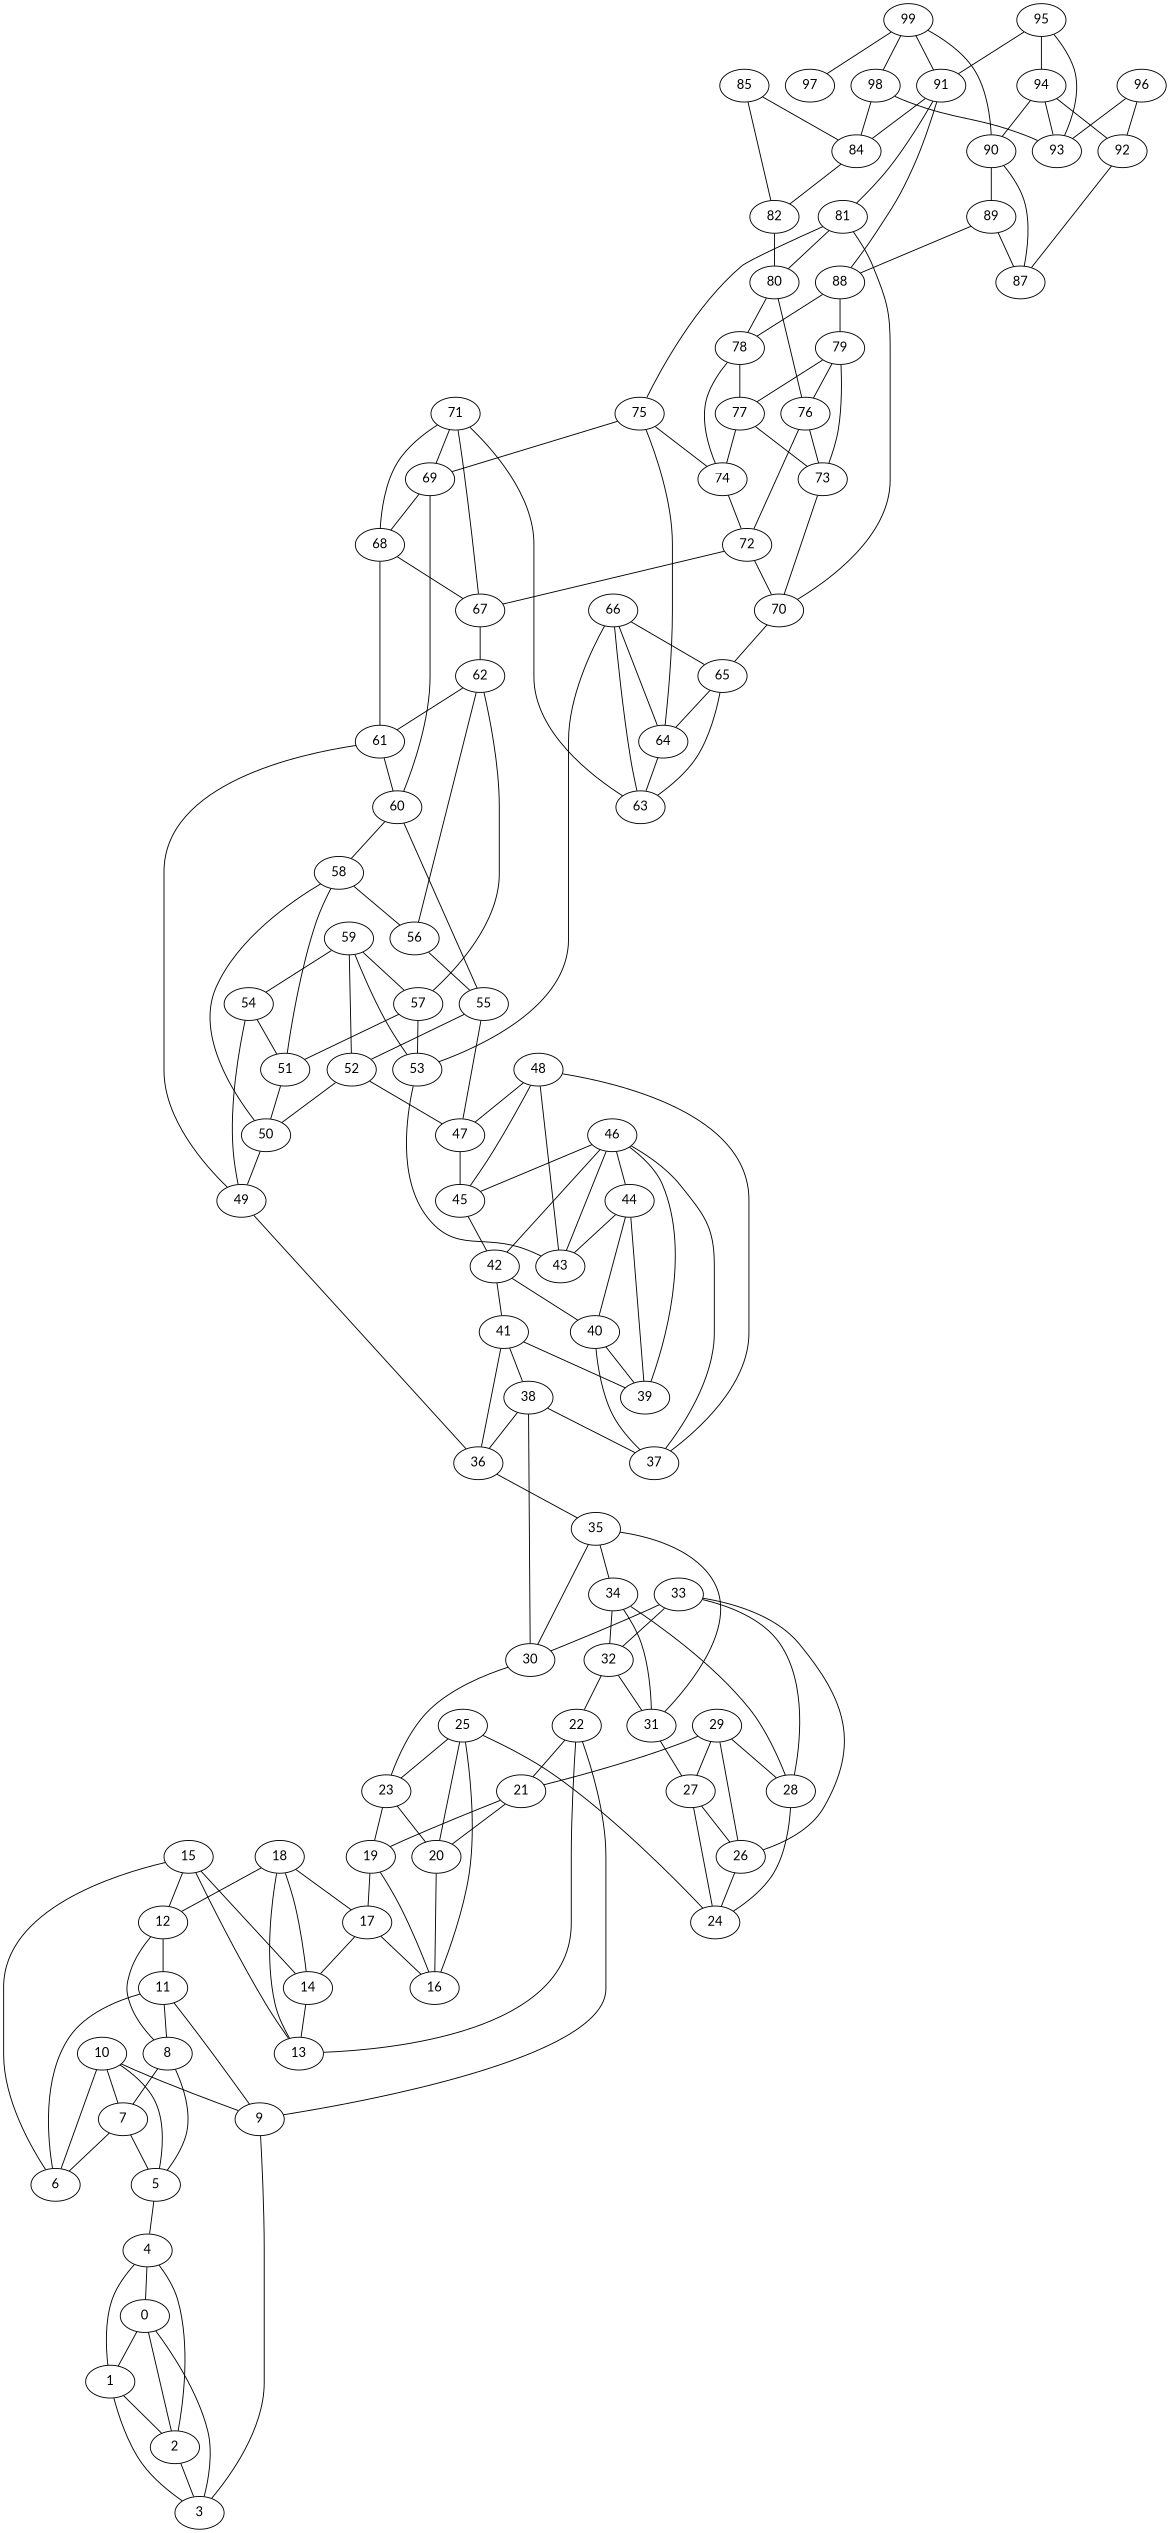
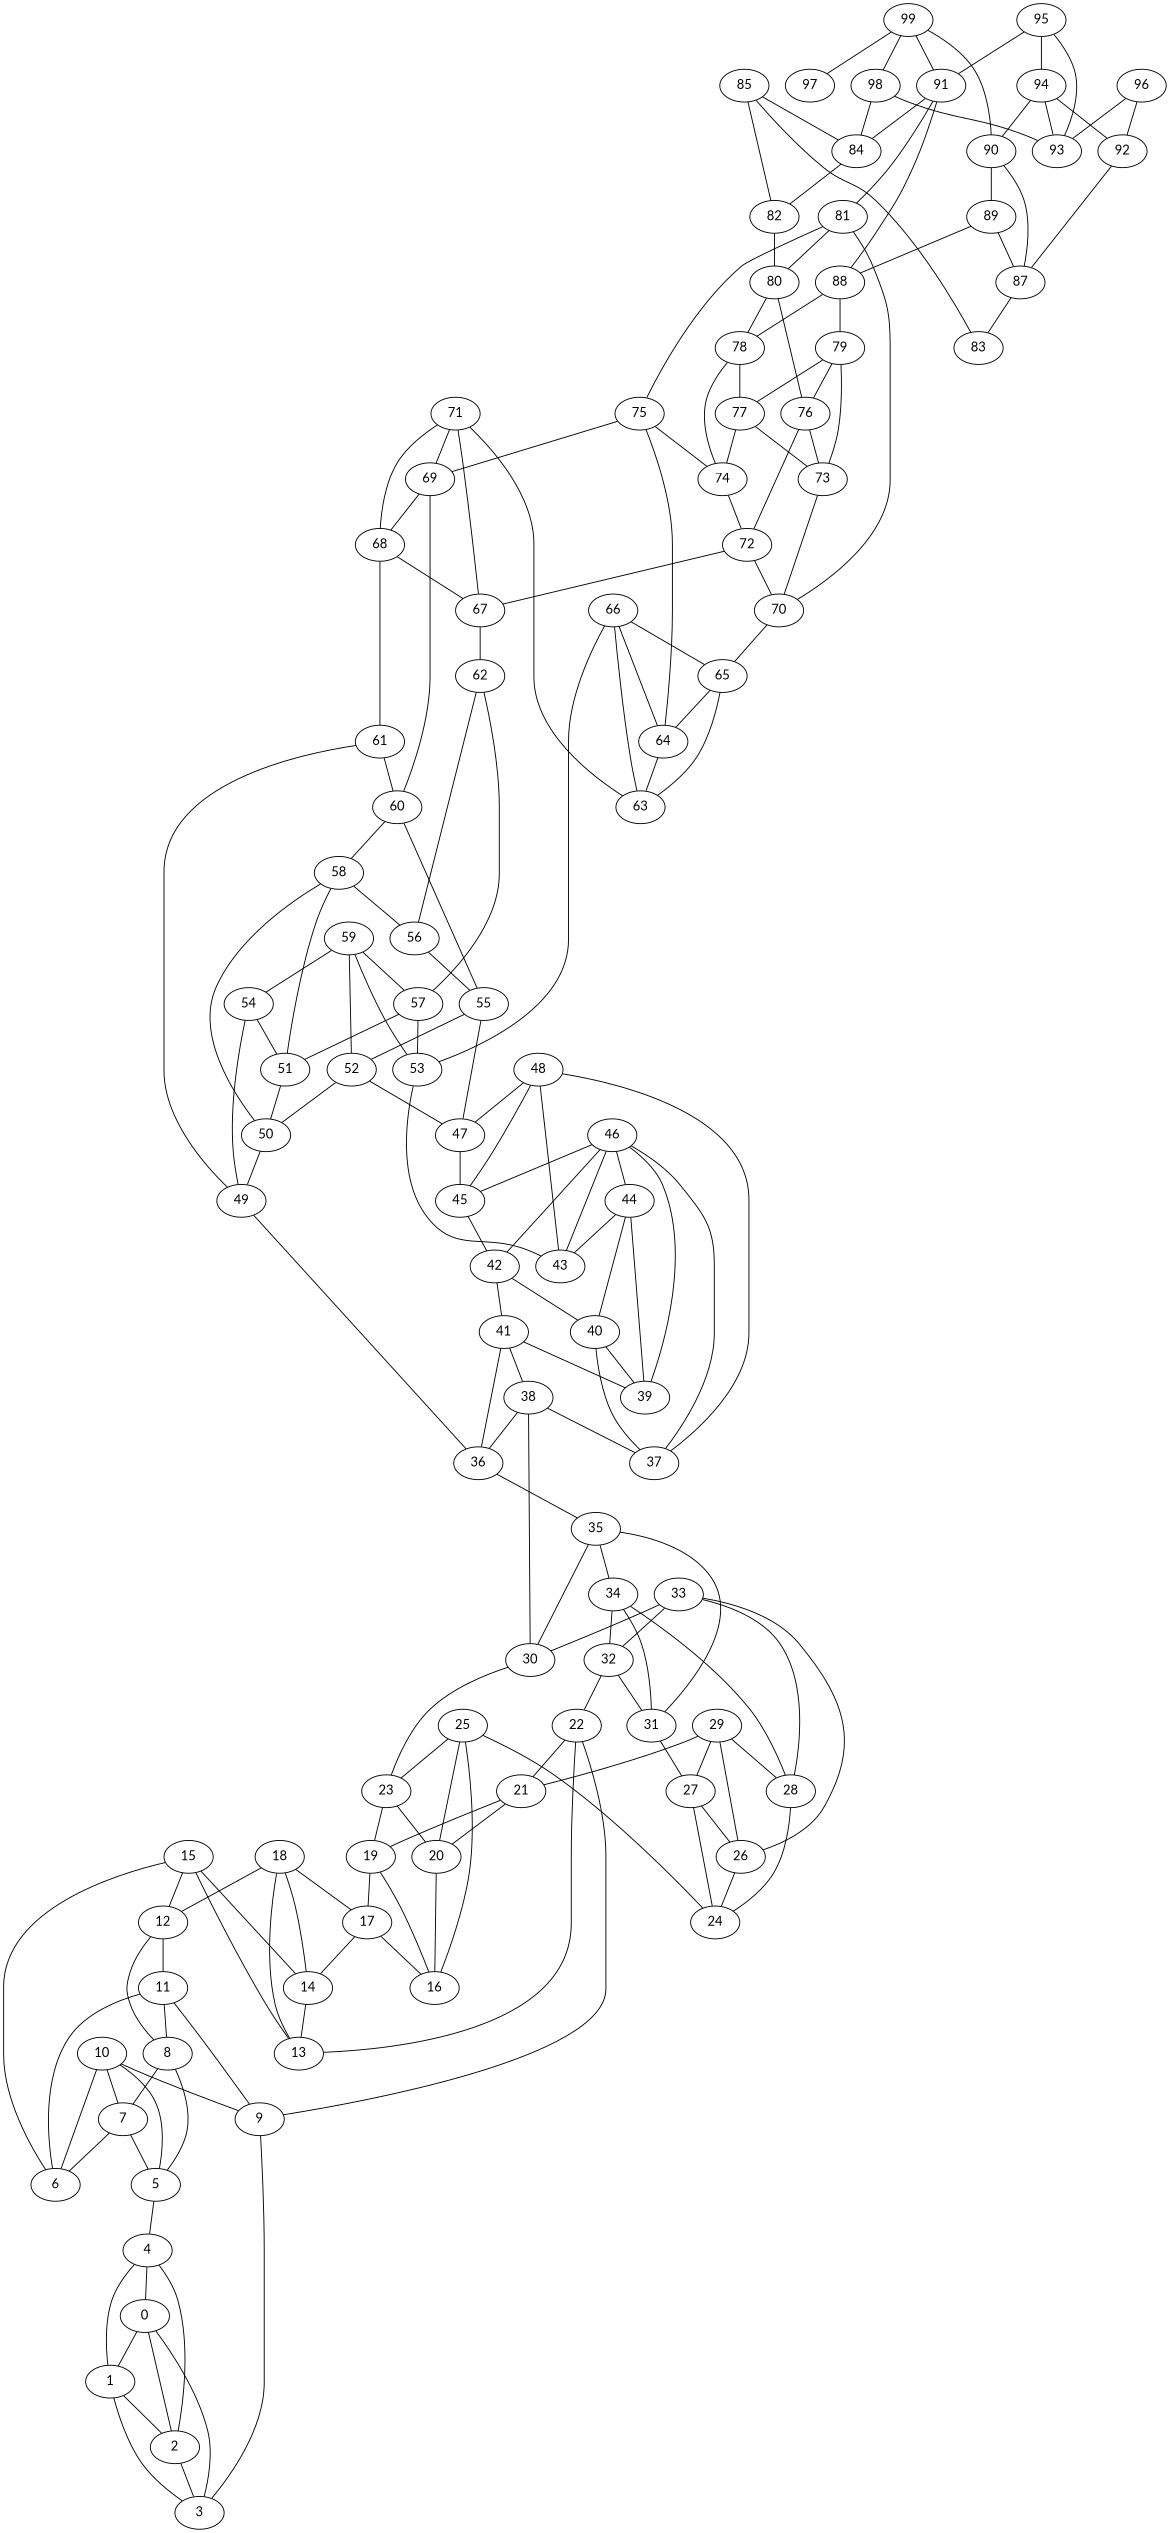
node "83": added
edge "62" -- "61": removed
